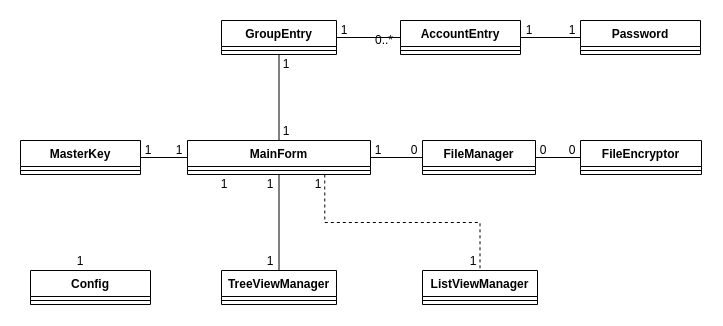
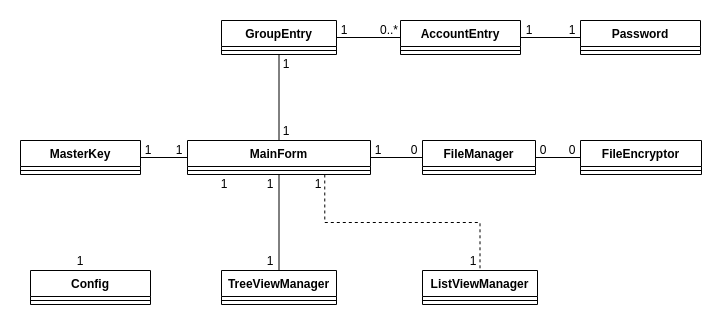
node "0..*": moved (385, 40) -> (390, 30)
